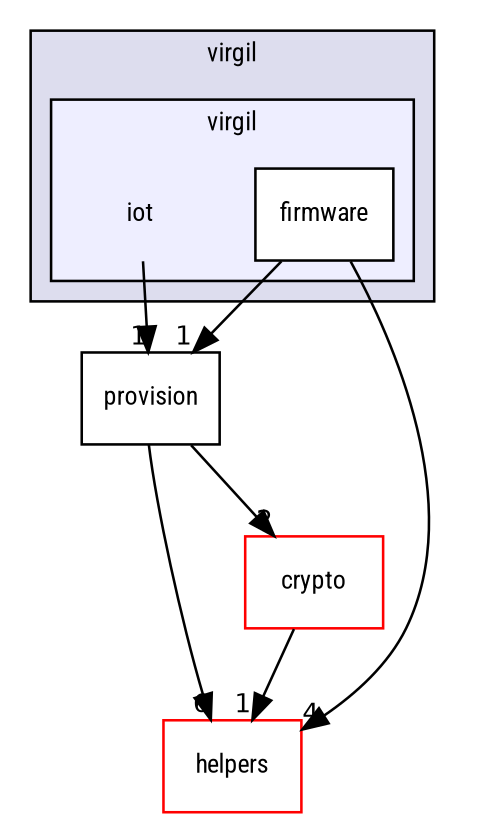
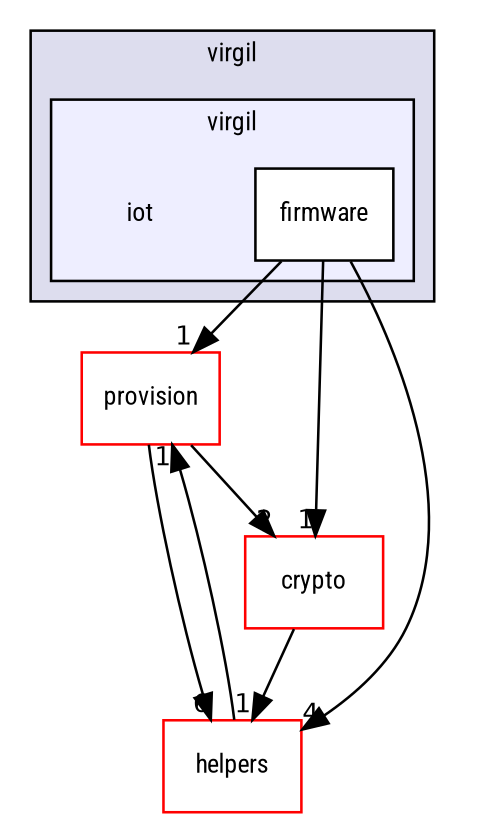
edge "iot" -> "provision": now "helpers" -> "provision"
edge "firmware" -> "crypto": added
node "provision": color black -> red
